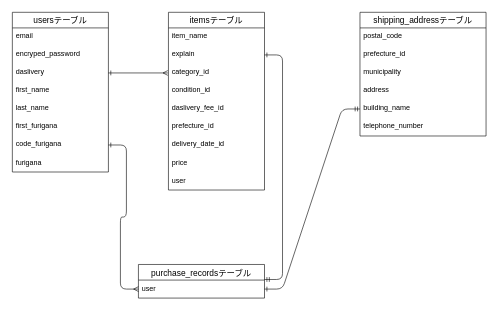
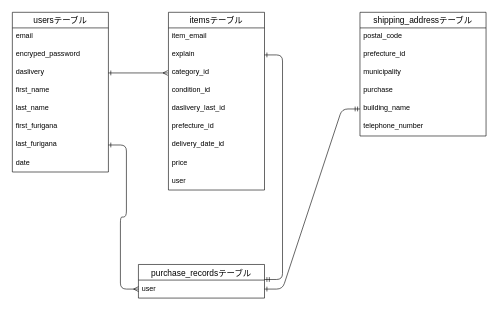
node "item_name": label "item_name" -> "item_email"
node "address": label "address" -> "purchase"
node "daslivery_fee_id": label "daslivery_fee_id" -> "daslivery_last_id"
node "code_furigana": label "code_furigana" -> "last_furigana"
node "furigana": label "furigana" -> "date"
